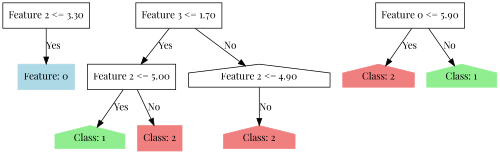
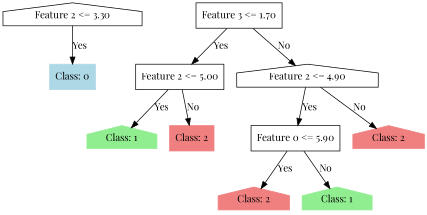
node "Feature 2 <= 3.30": shape box -> house
node "Feature: 0": label "Feature: 0" -> "Class: 0"
edge "Feature 2 <= 4.90" -> "Feature 0 <= 5.90": added, label "Yes"
